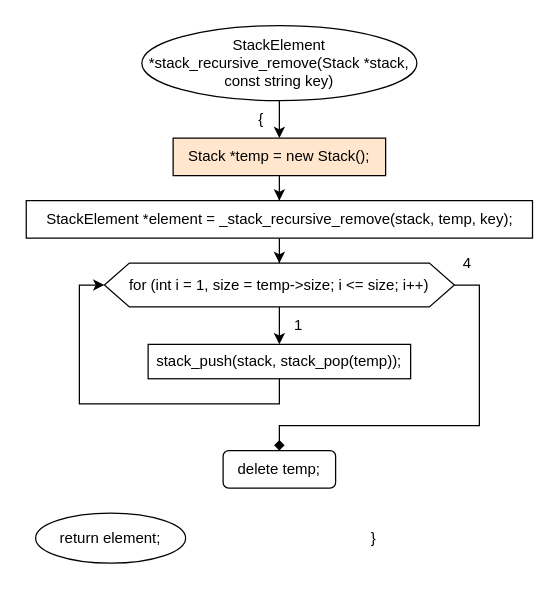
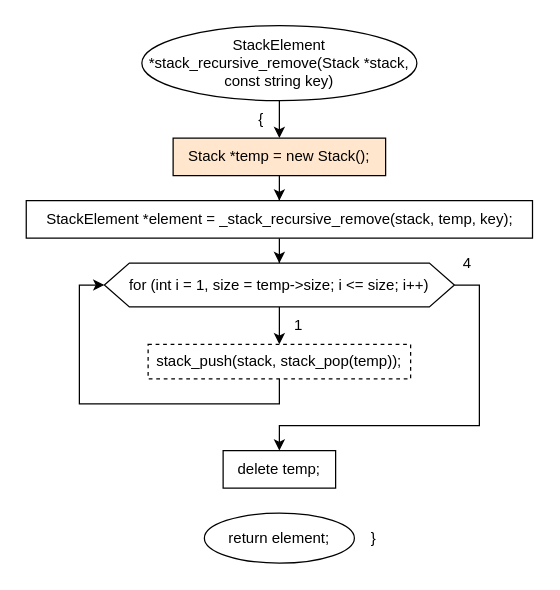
node "stack_push(stack, stack_pop(temp));": style solid -> dashed
edge "for (int i = 1, size = temp->size; i <= size; i++)" -> "delete temp;": arrowhead diamond -> classic
node "delete temp;": shape rounded rectangle -> rectangle
node "return element;": moved (111, 538) -> (279, 538)
